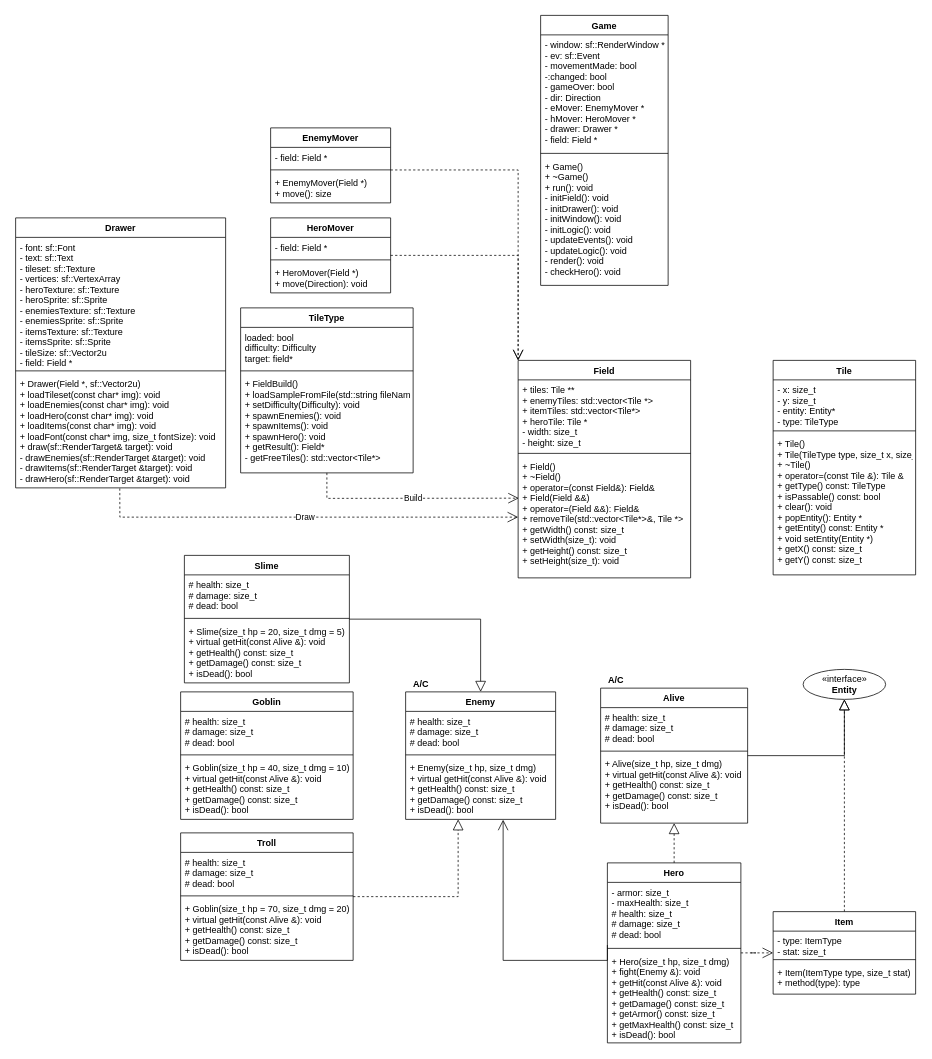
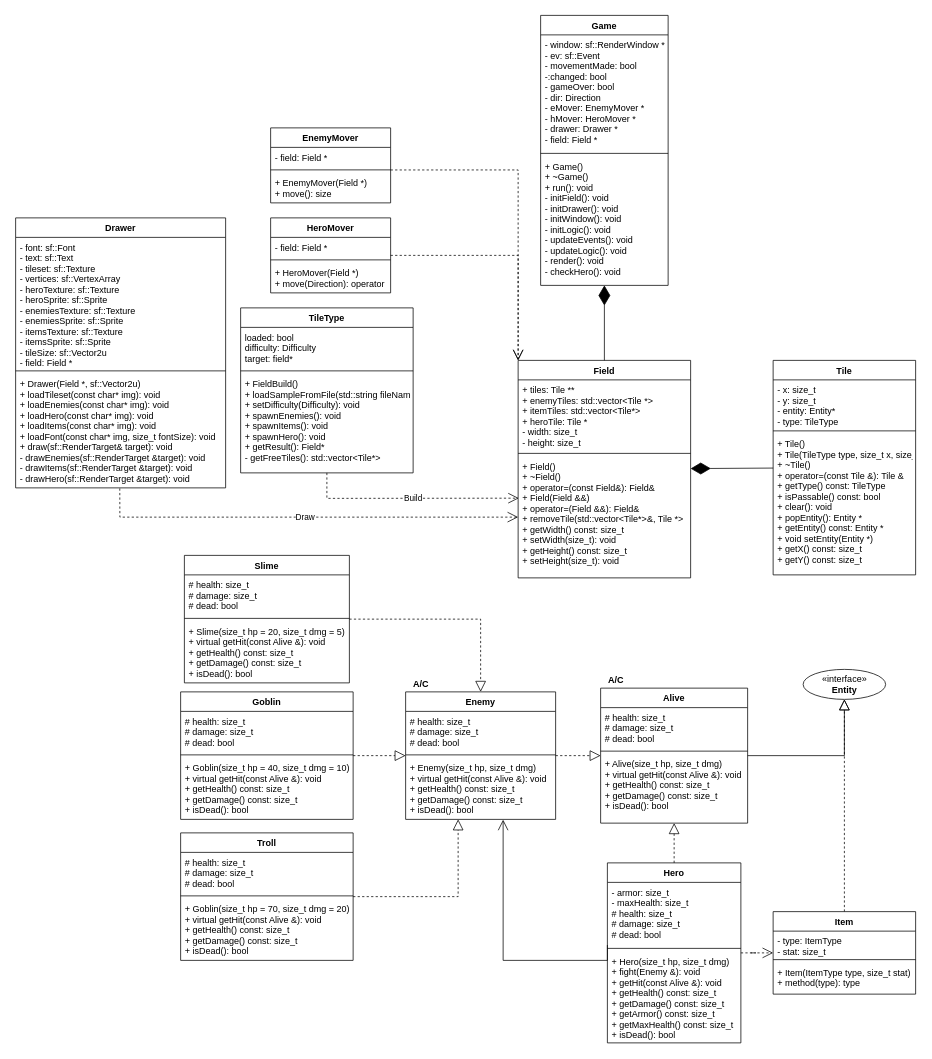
node "+ HeroMover(Field *) + move(Direction): void": label "+ HeroMover(Field *) + move(Direction): void" -> "+ HeroMover(Field *) + move(Direction): operator"
edge "Field" -> "Game": added
edge "Tile" -> "Field": added
edge "Slime" -> "Enemy": style solid -> dashed
edge "Goblin" -> "Enemy": added
edge "Enemy" -> "Alive": added
